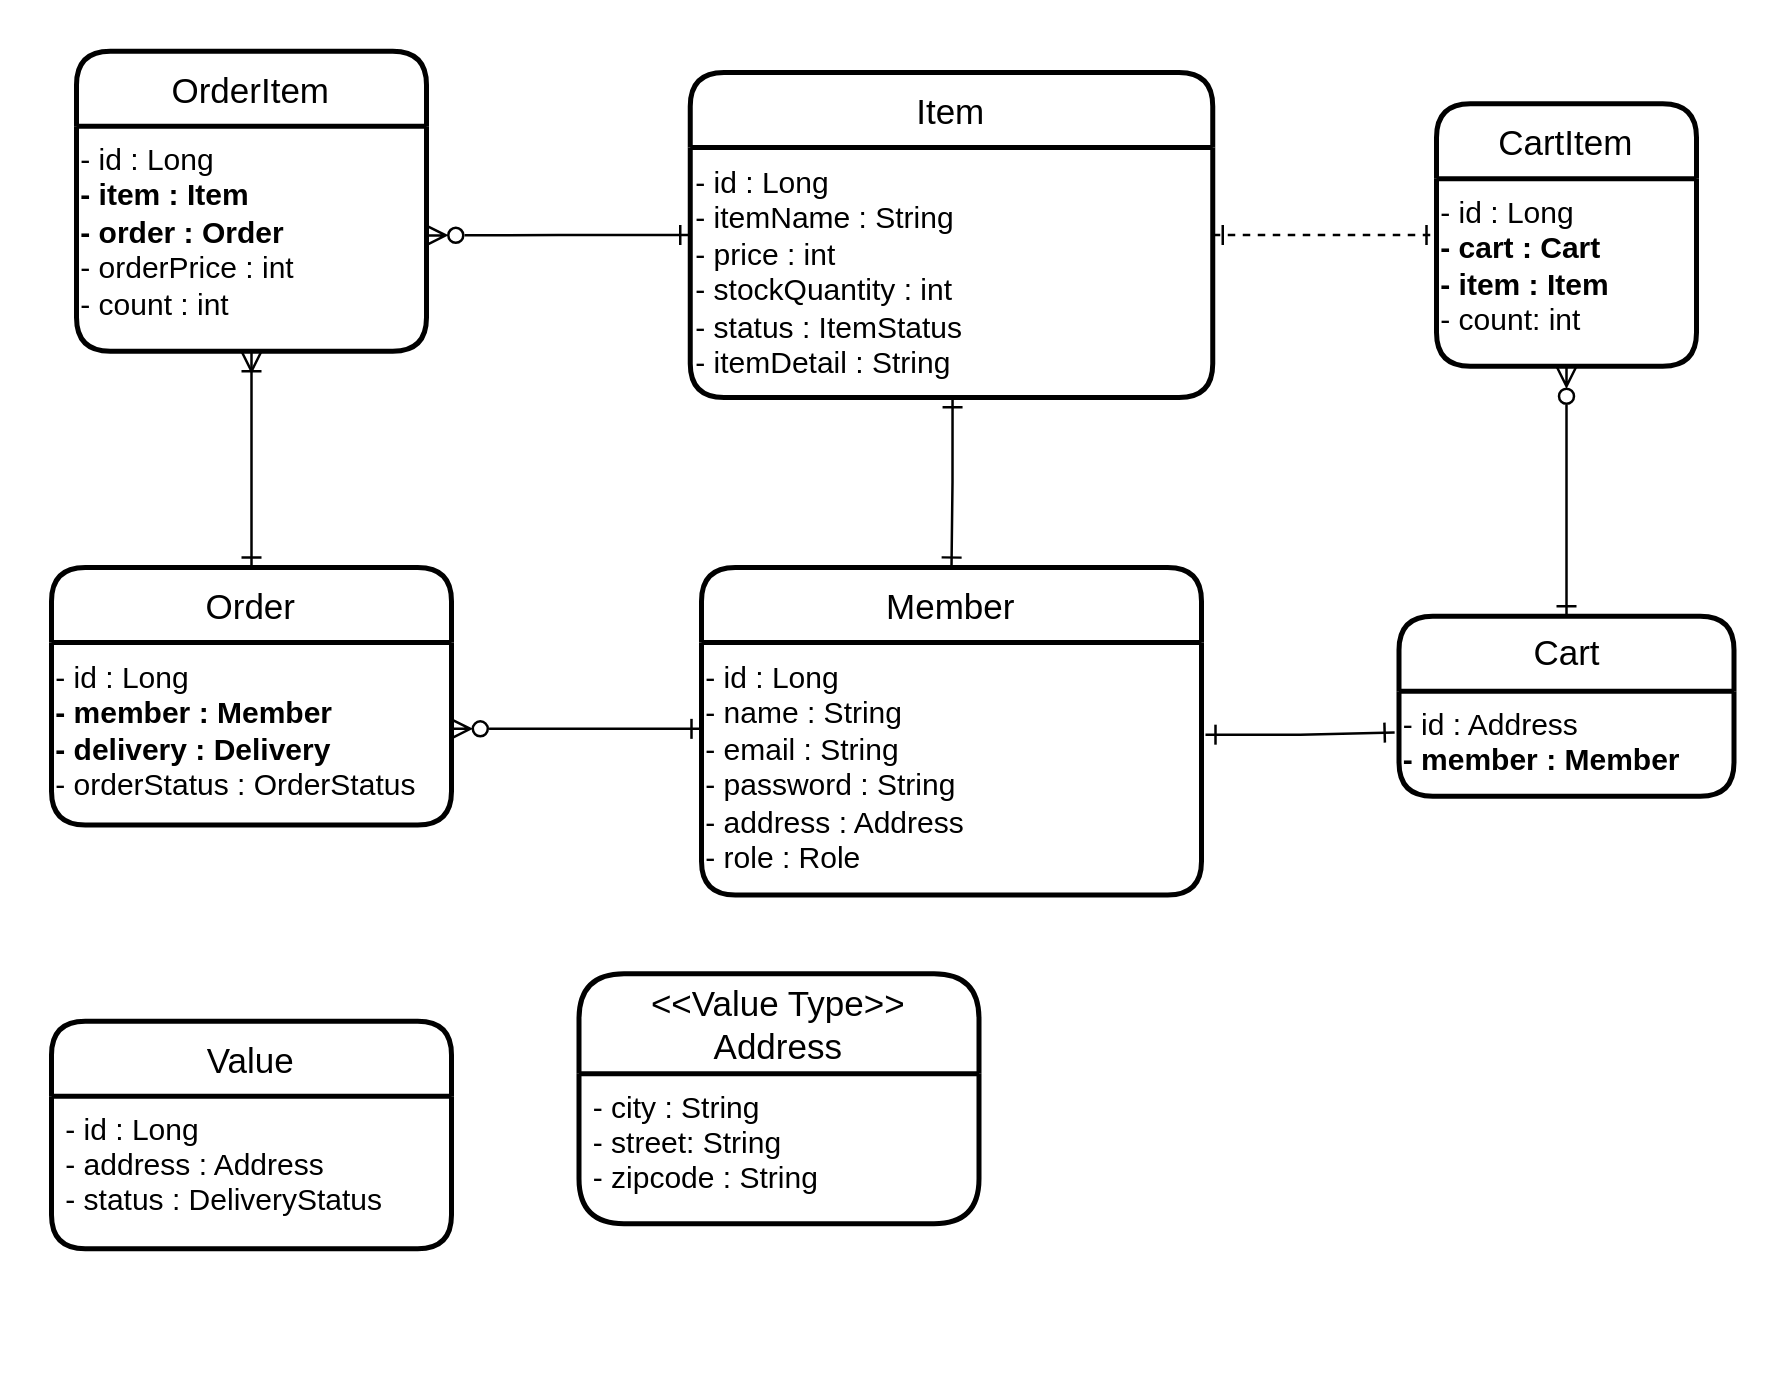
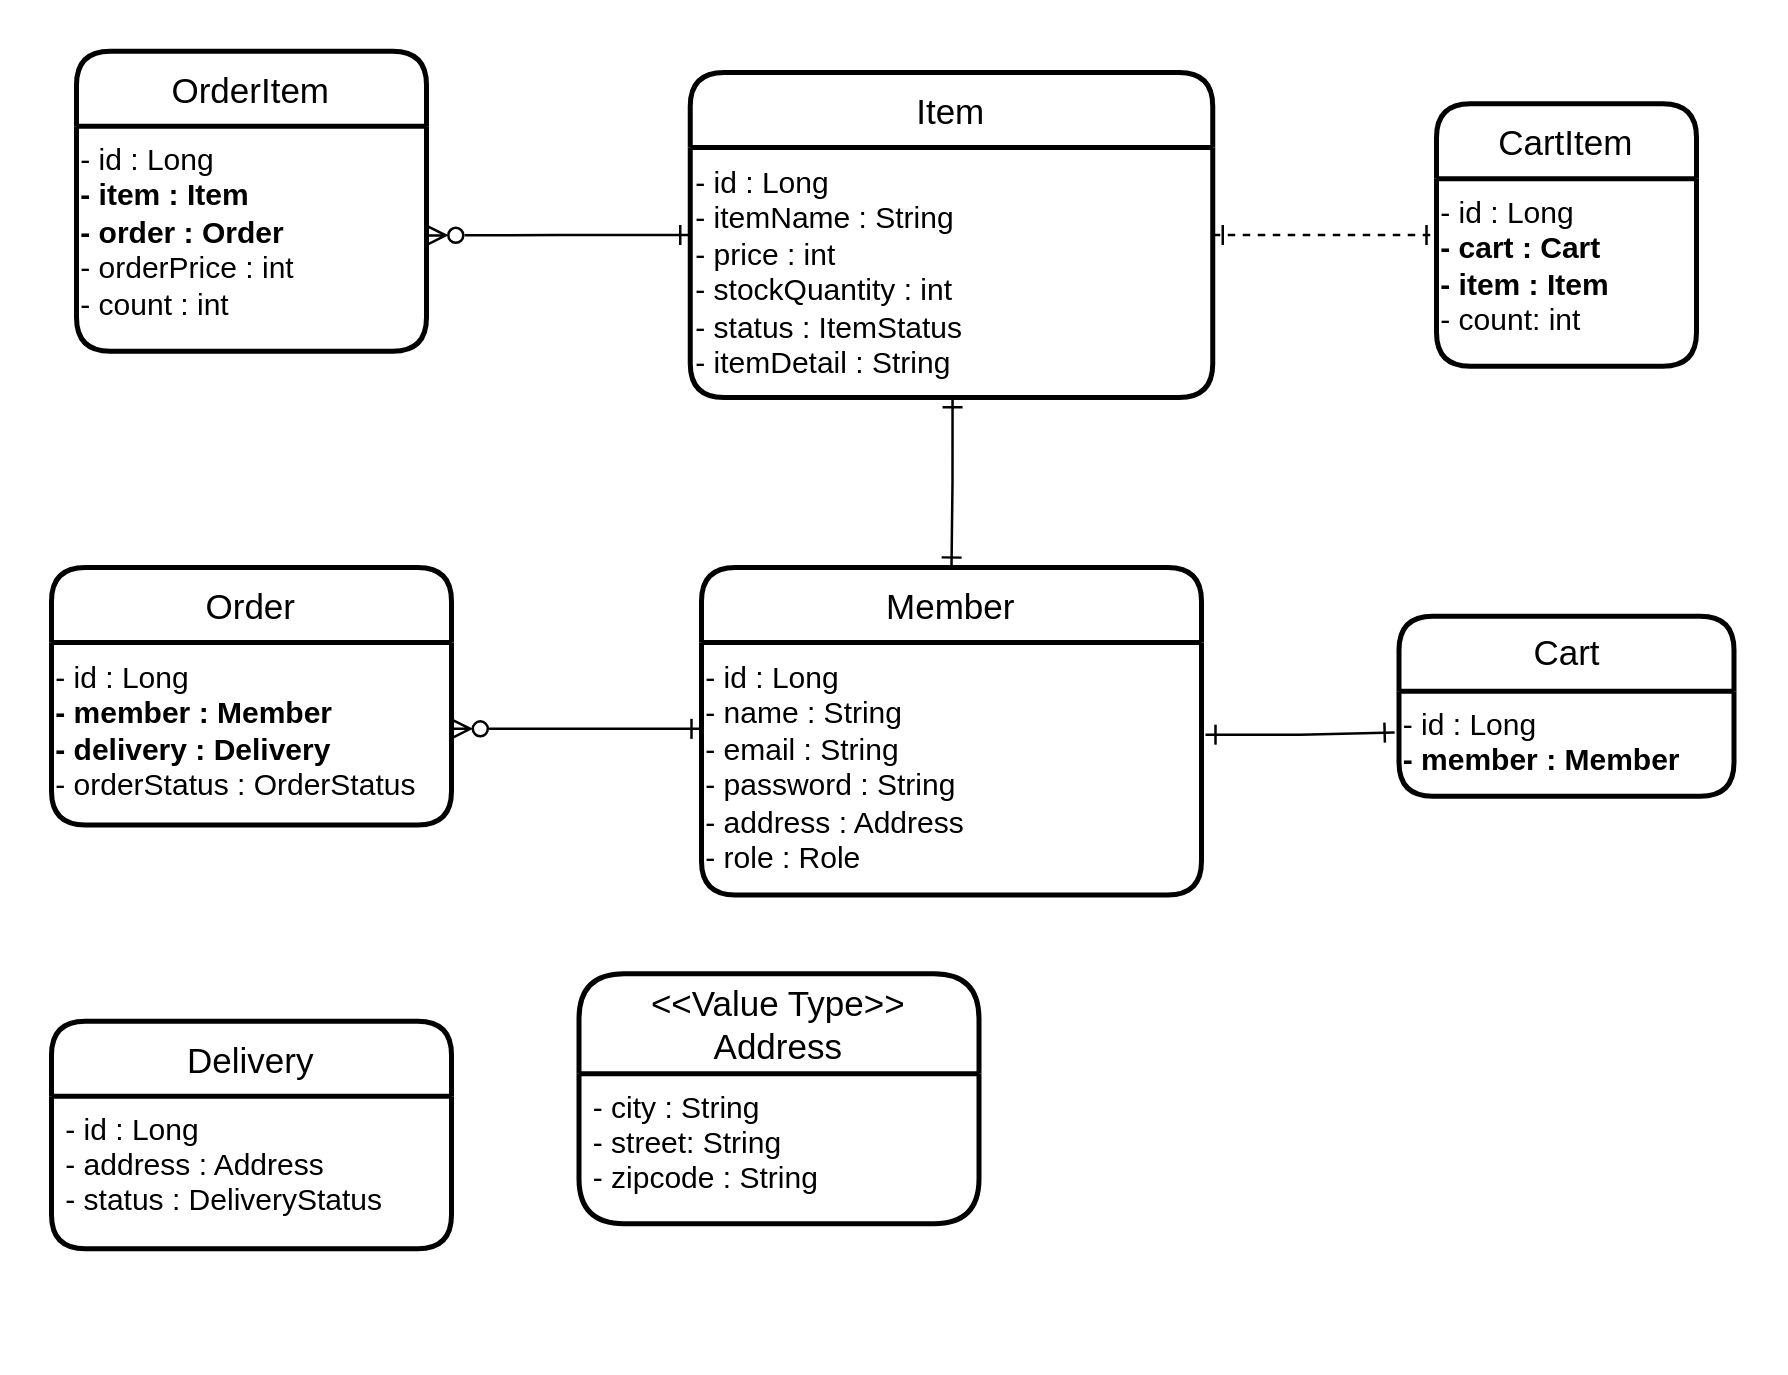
edge "OrderItem" -- "Order": removed
edge "CartItem" -- "Cart": removed
node "- id : Address - member : Member": label "- id : Address - member : Member" -> "- id : Long - member : Member"
node "Value": label "Value" -> "Delivery"
